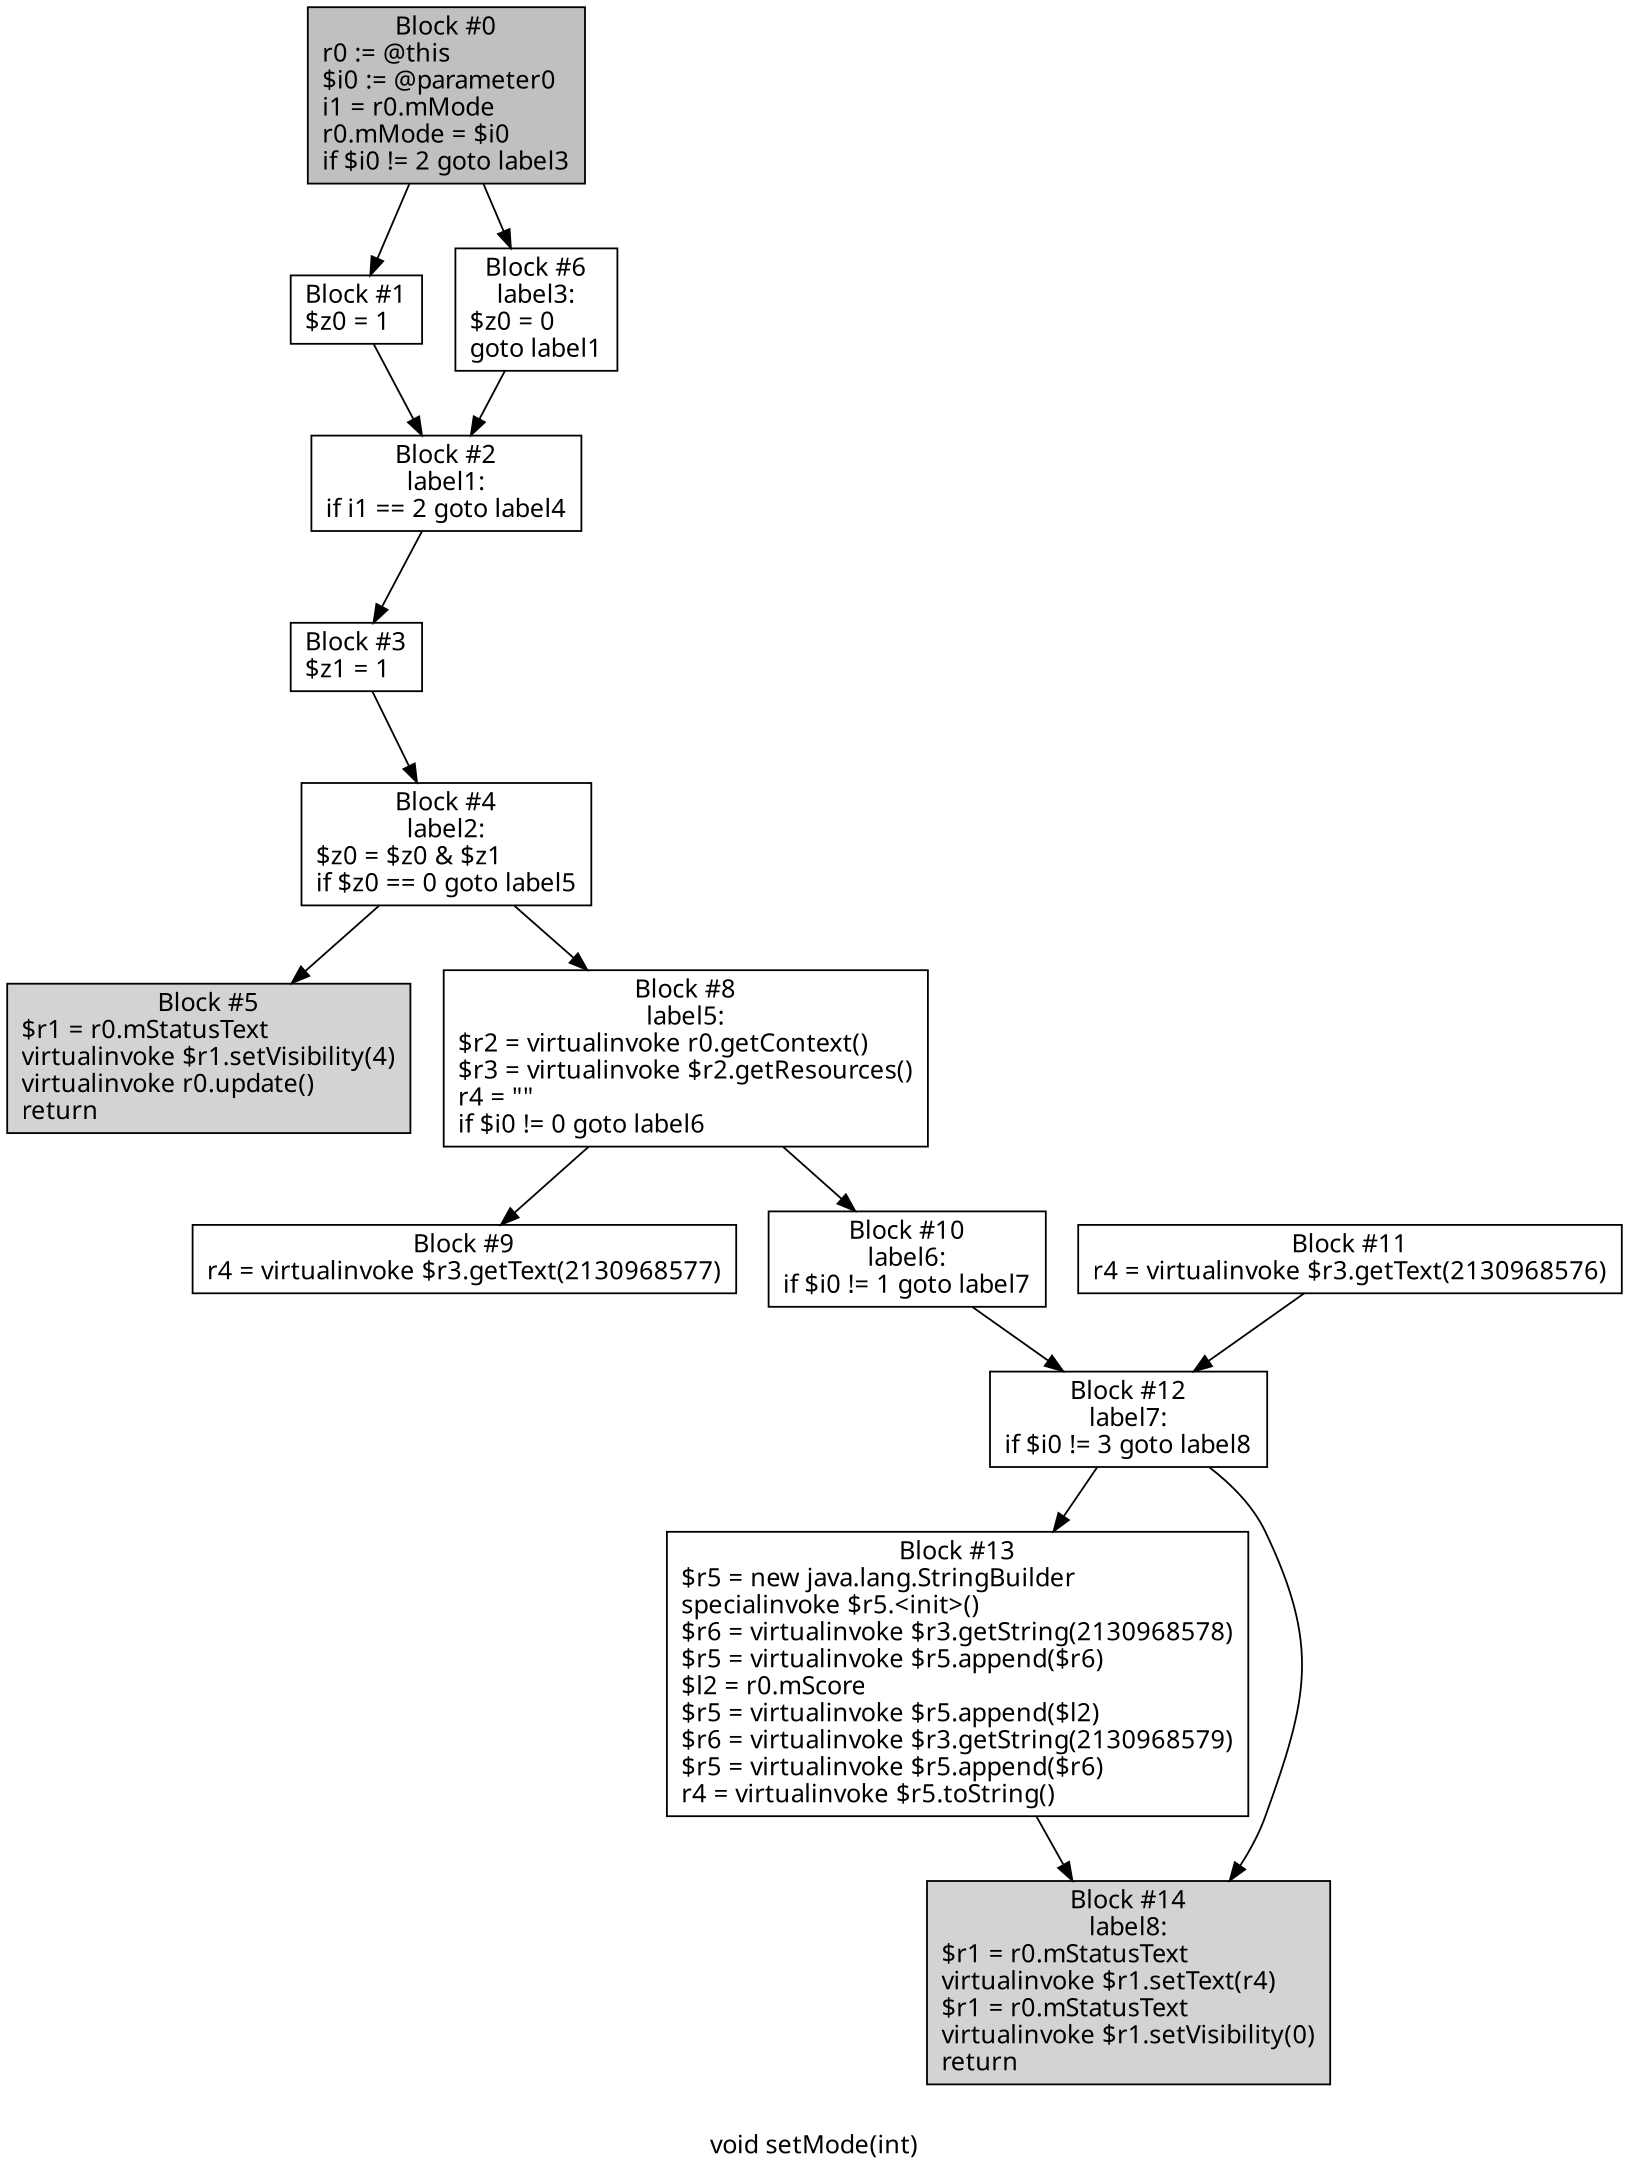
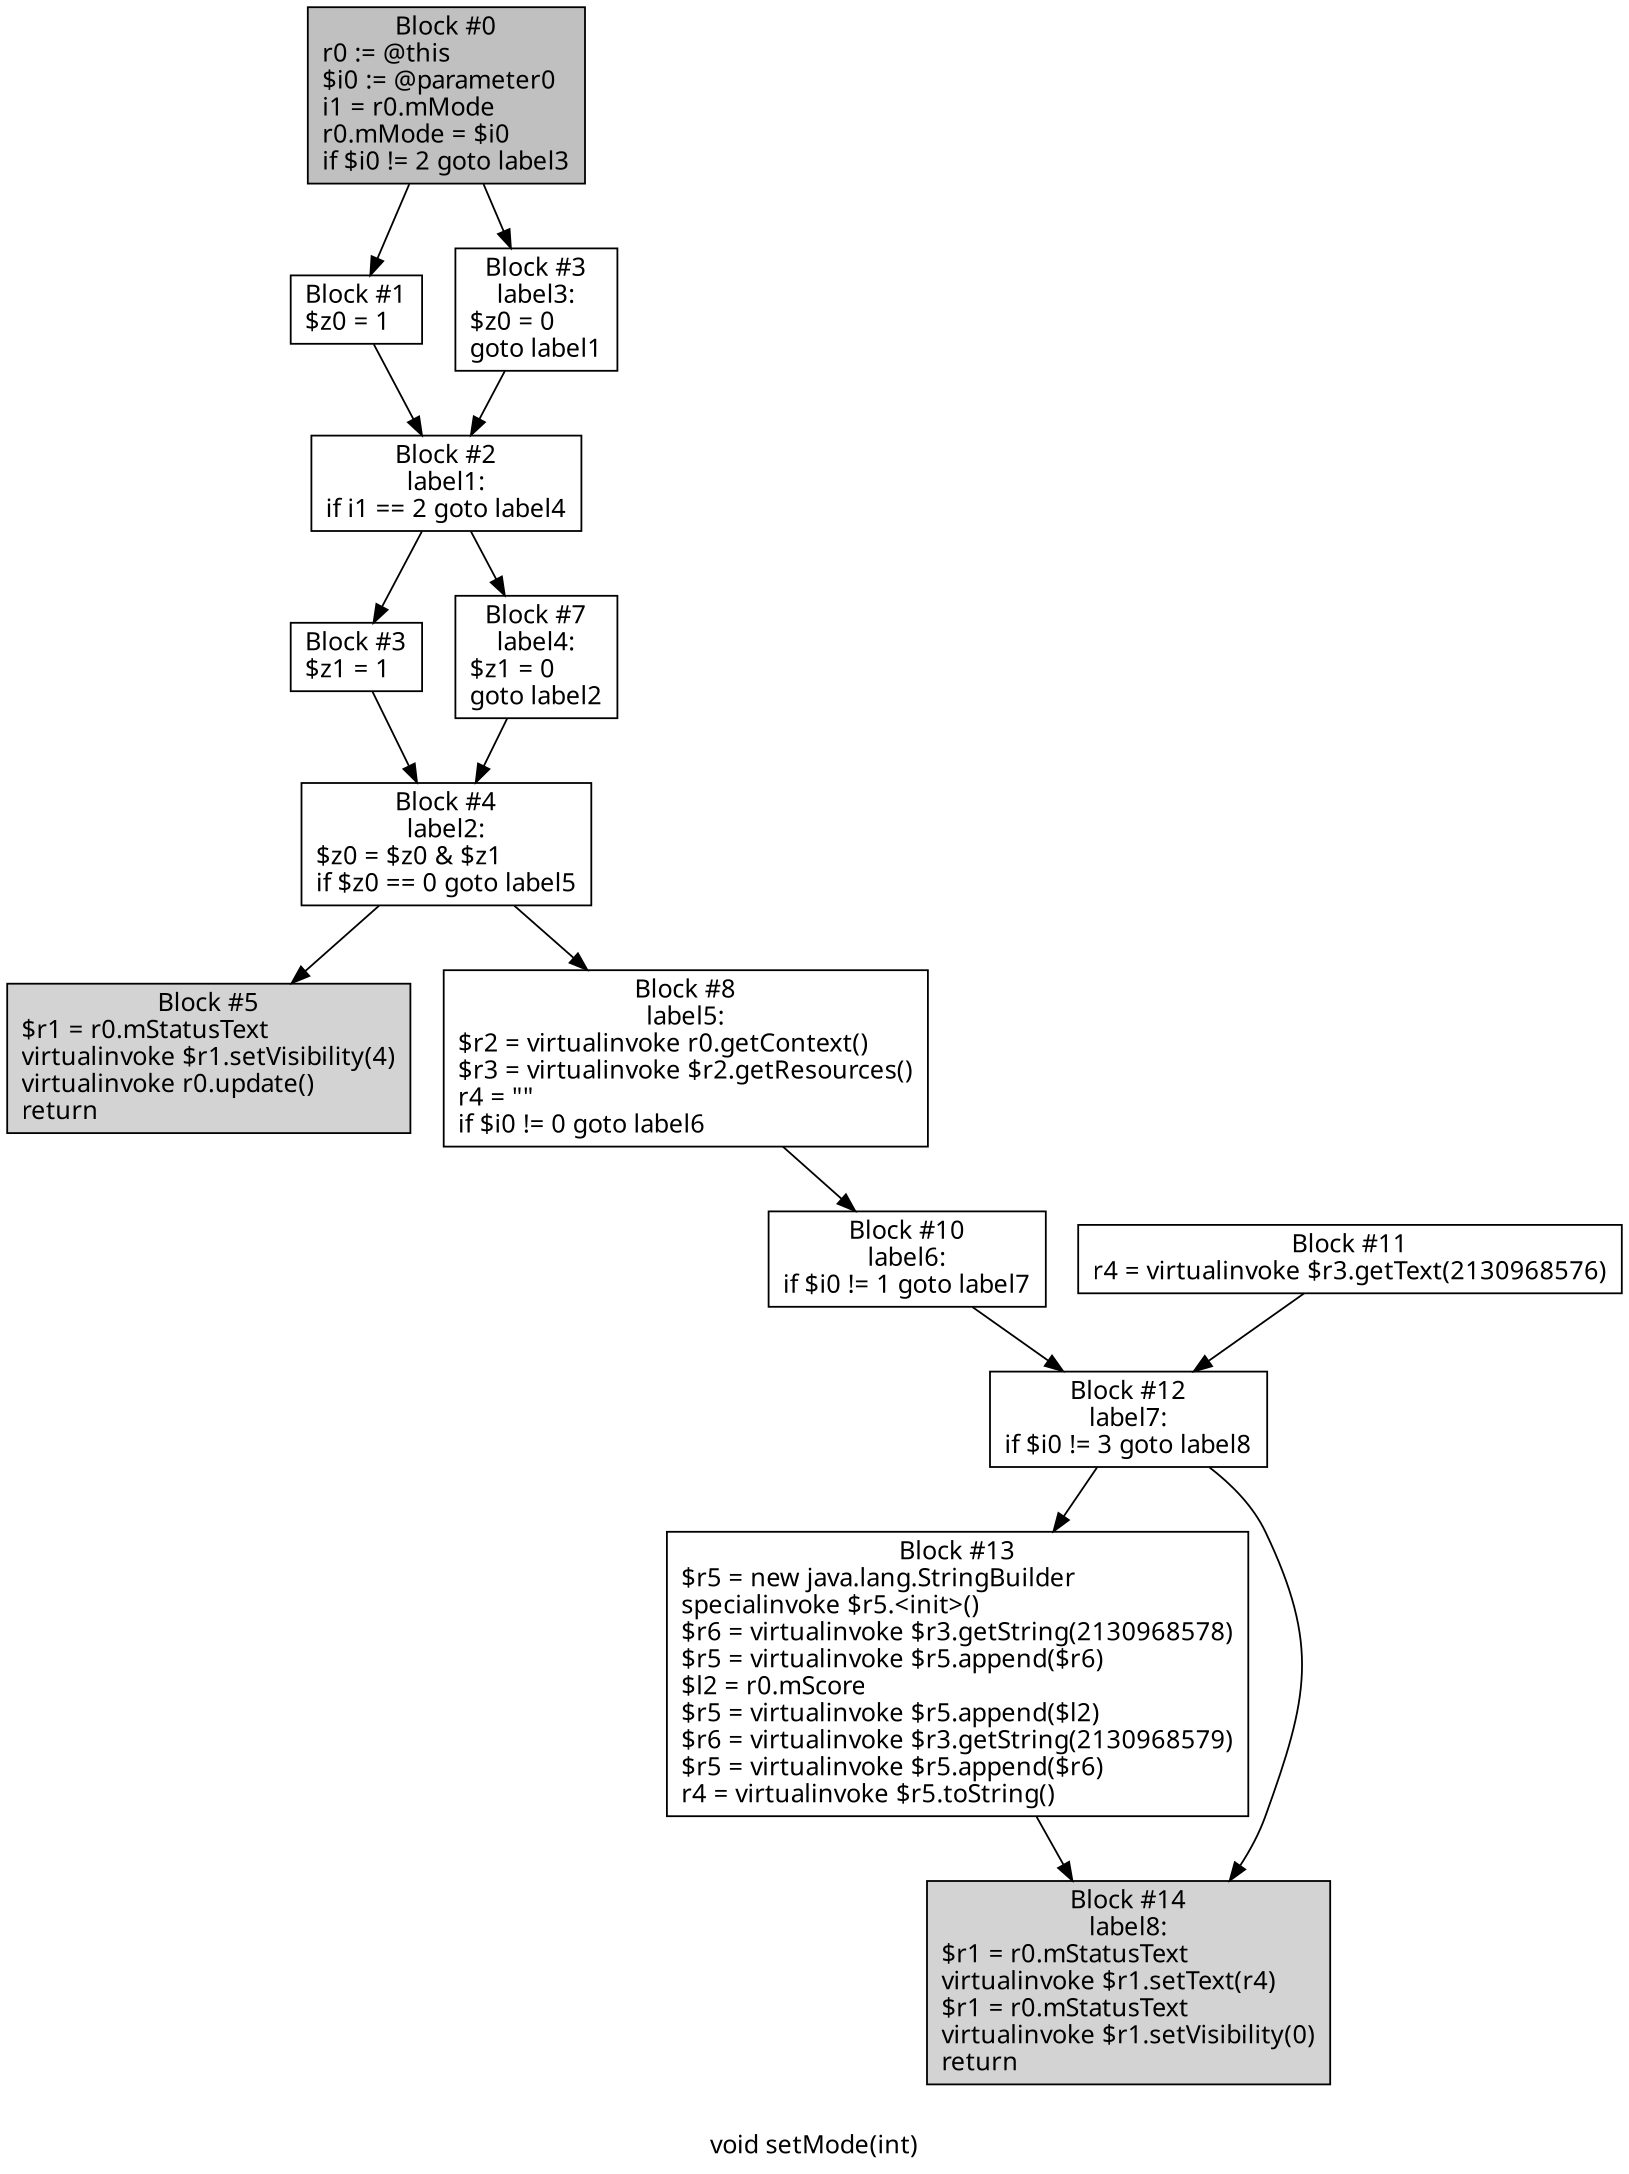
node "Block #6 label3: $z0 = 0 goto label1": label "Block #6 label3: $z0 = 0 goto label1" -> "Block #3 label3: $z0 = 0 goto label1"
node "Block #7 label4: $z1 = 0 goto label2": added
node "Block #9 r4 = virtualinvoke $r3.getText(2130968577)": removed
